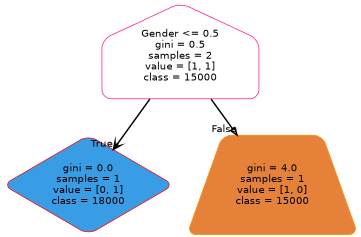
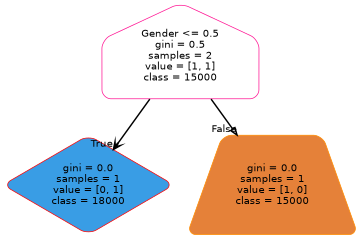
node "gini = 4.0 samples = 1 value = [1, 0] class = 15000": label "gini = 4.0 samples = 1 value = [1, 0] class = 15000" -> "gini = 0.0 samples = 1 value = [1, 0] class = 15000"
